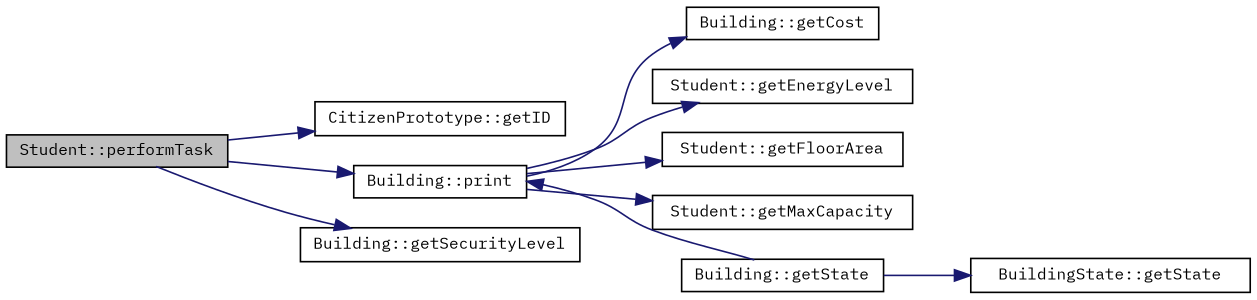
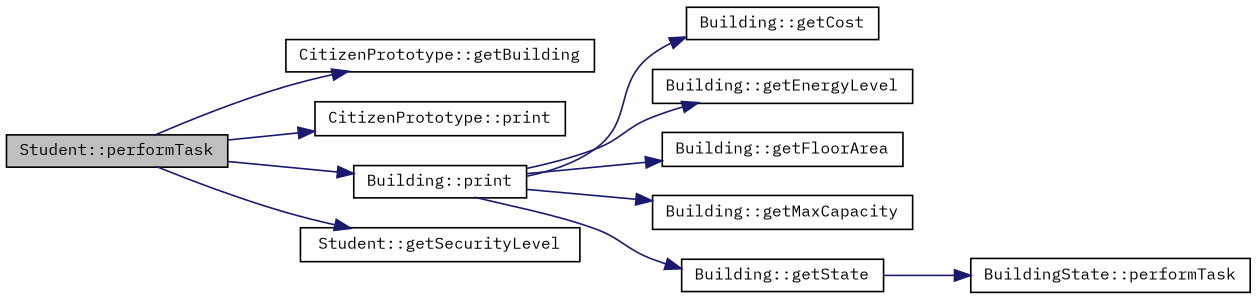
node "CitizenPrototype::getBuilding": added
node "Student::getEnergyLevel": label "Student::getEnergyLevel" -> "Building::getEnergyLevel"
node "CitizenPrototype::getID": label "CitizenPrototype::getID" -> "CitizenPrototype::print"
node "Student::getFloorArea": label "Student::getFloorArea" -> "Building::getFloorArea"
node "Student::getMaxCapacity": label "Student::getMaxCapacity" -> "Building::getMaxCapacity"
edge "Building::getState" -> "Building::print": reversed
node "Building::getSecurityLevel": label "Building::getSecurityLevel" -> "Student::getSecurityLevel"
node "BuildingState::getState": label "BuildingState::getState" -> "BuildingState::performTask"
